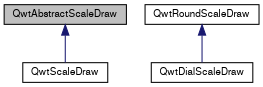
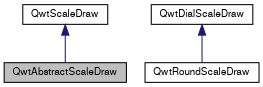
edge "QwtScaleDraw" -> "QwtAbstractScaleDraw": reversed
edge "QwtDialScaleDraw" -> "QwtRoundScaleDraw": reversed
